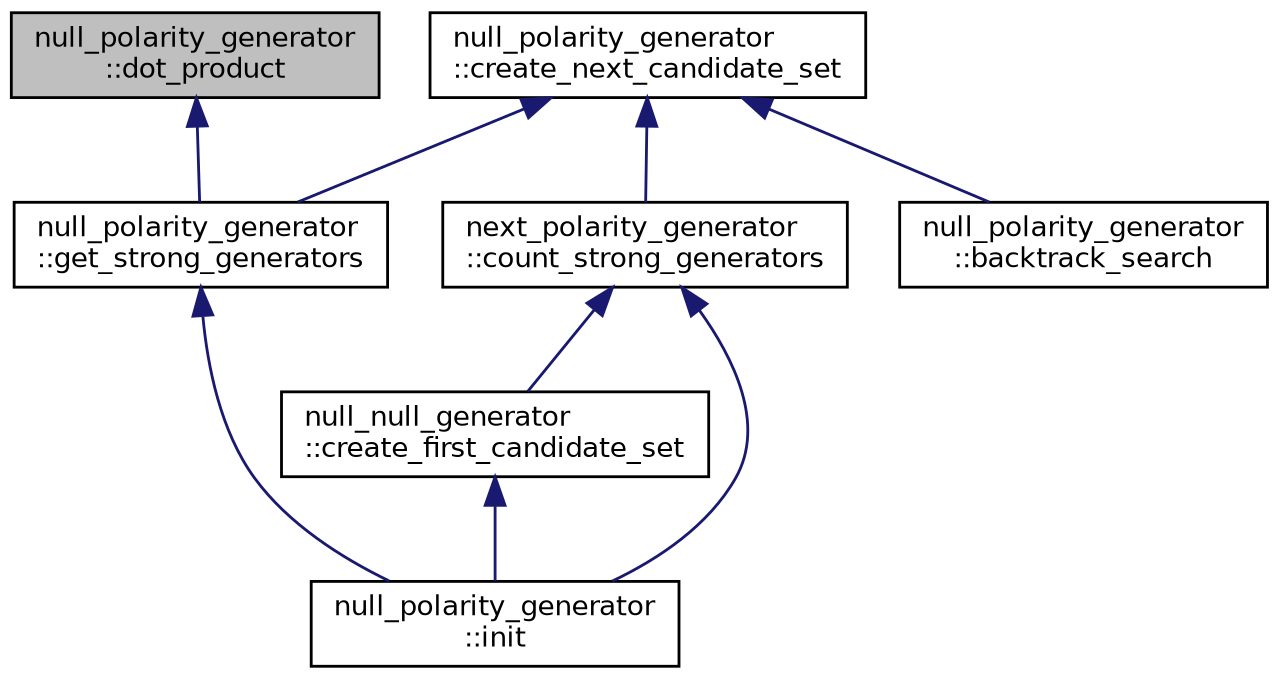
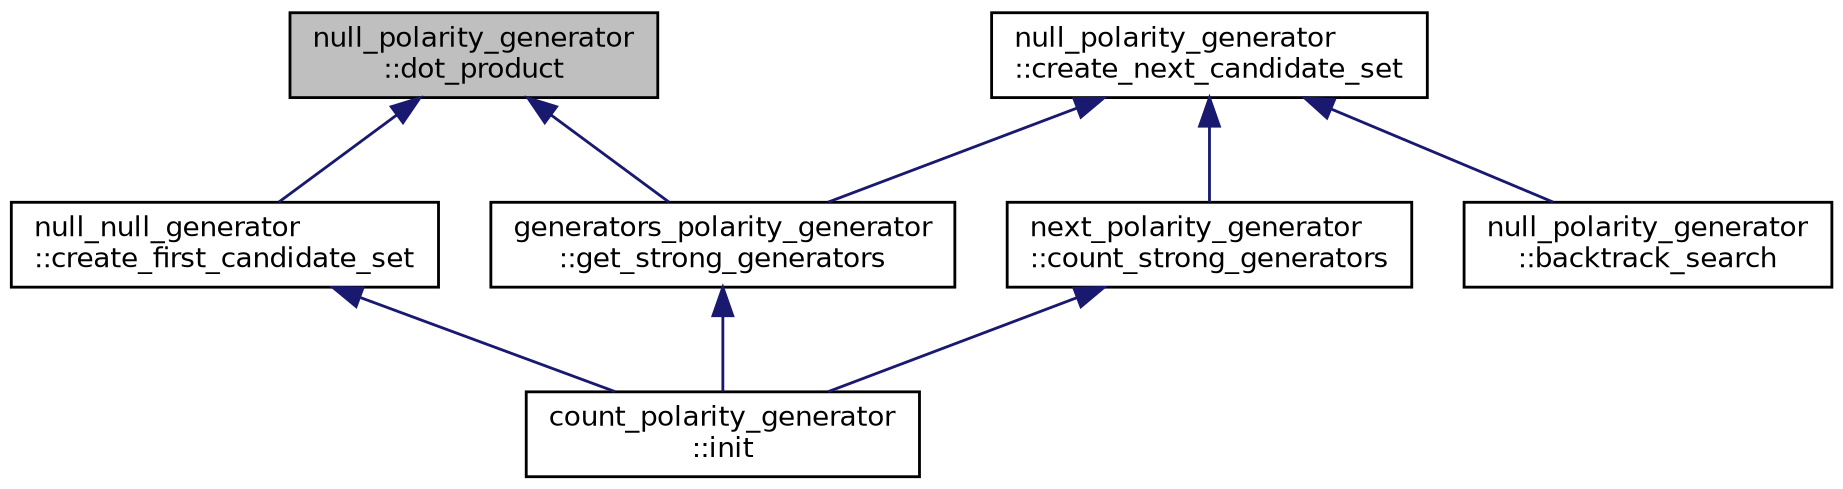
node "null_polarity_generator ::get_strong_generators": label "null_polarity_generator ::get_strong_generators" -> "generators_polarity_generator ::get_strong_generators"
edge "null_null_generator ::create_first_candidate_set" -> "next_polarity_generator ::count_strong_generators": now "null_null_generator ::create_first_candidate_set" -> "null_polarity_generator ::dot_product"
node "null_polarity_generator ::init": label "null_polarity_generator ::init" -> "count_polarity_generator ::init"
